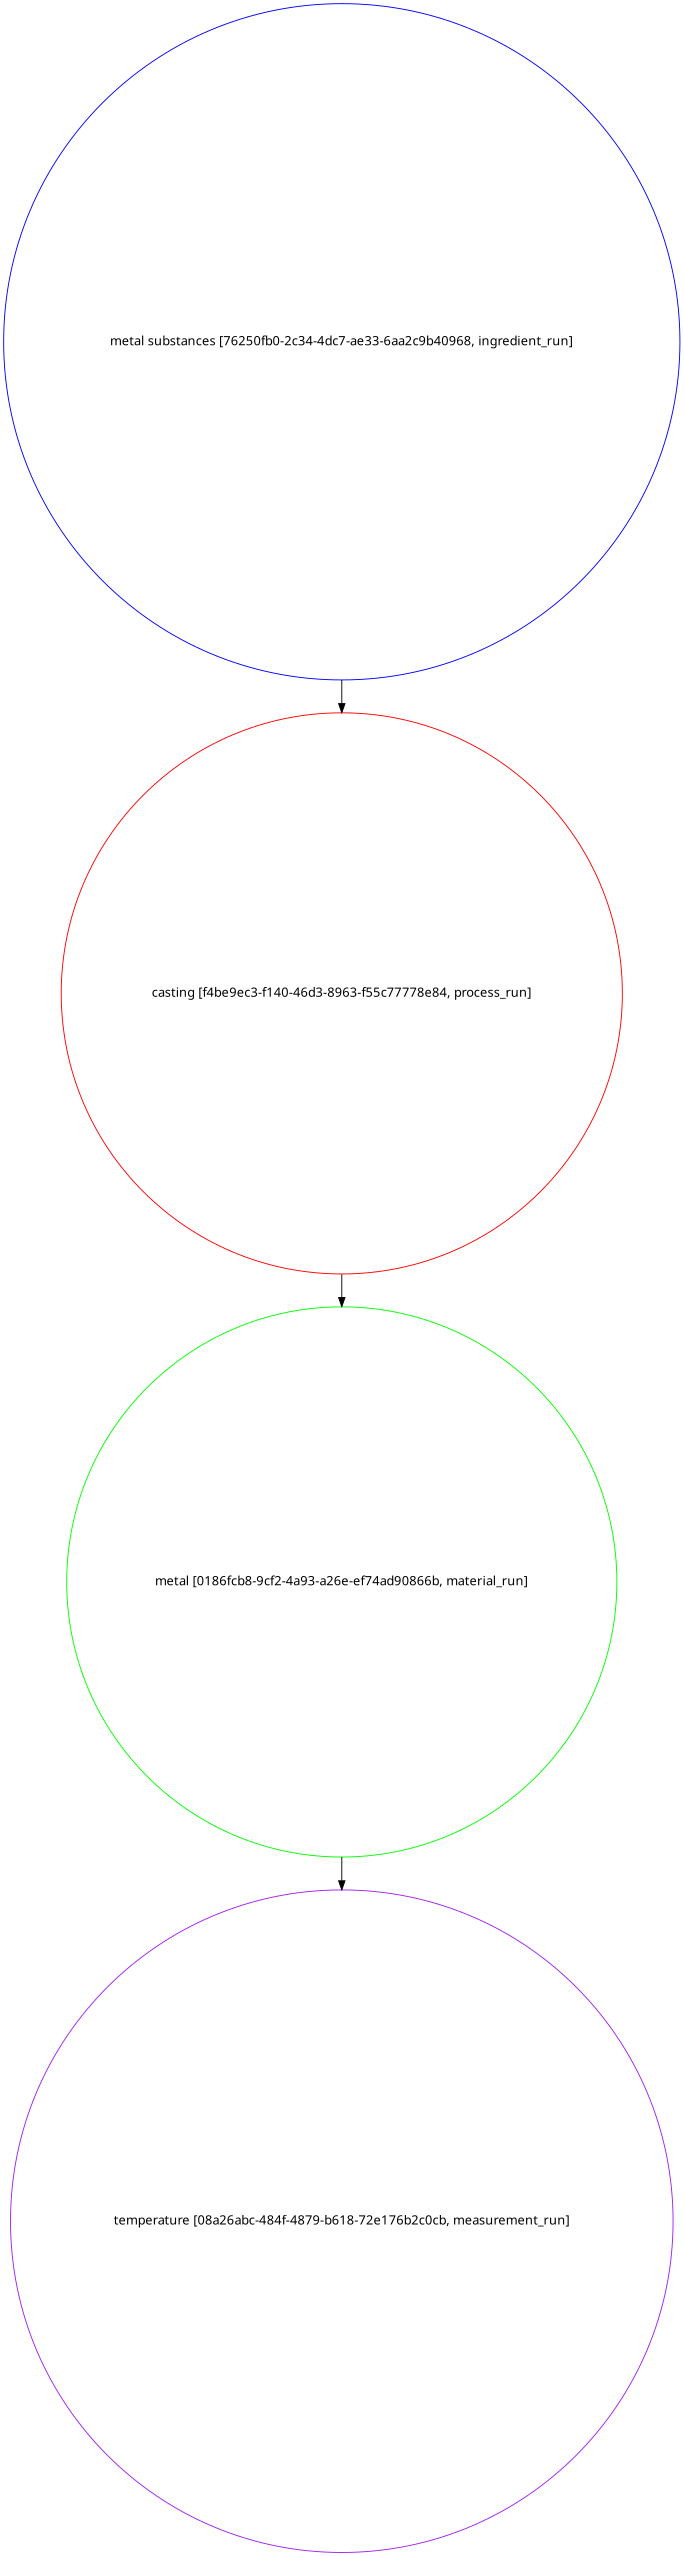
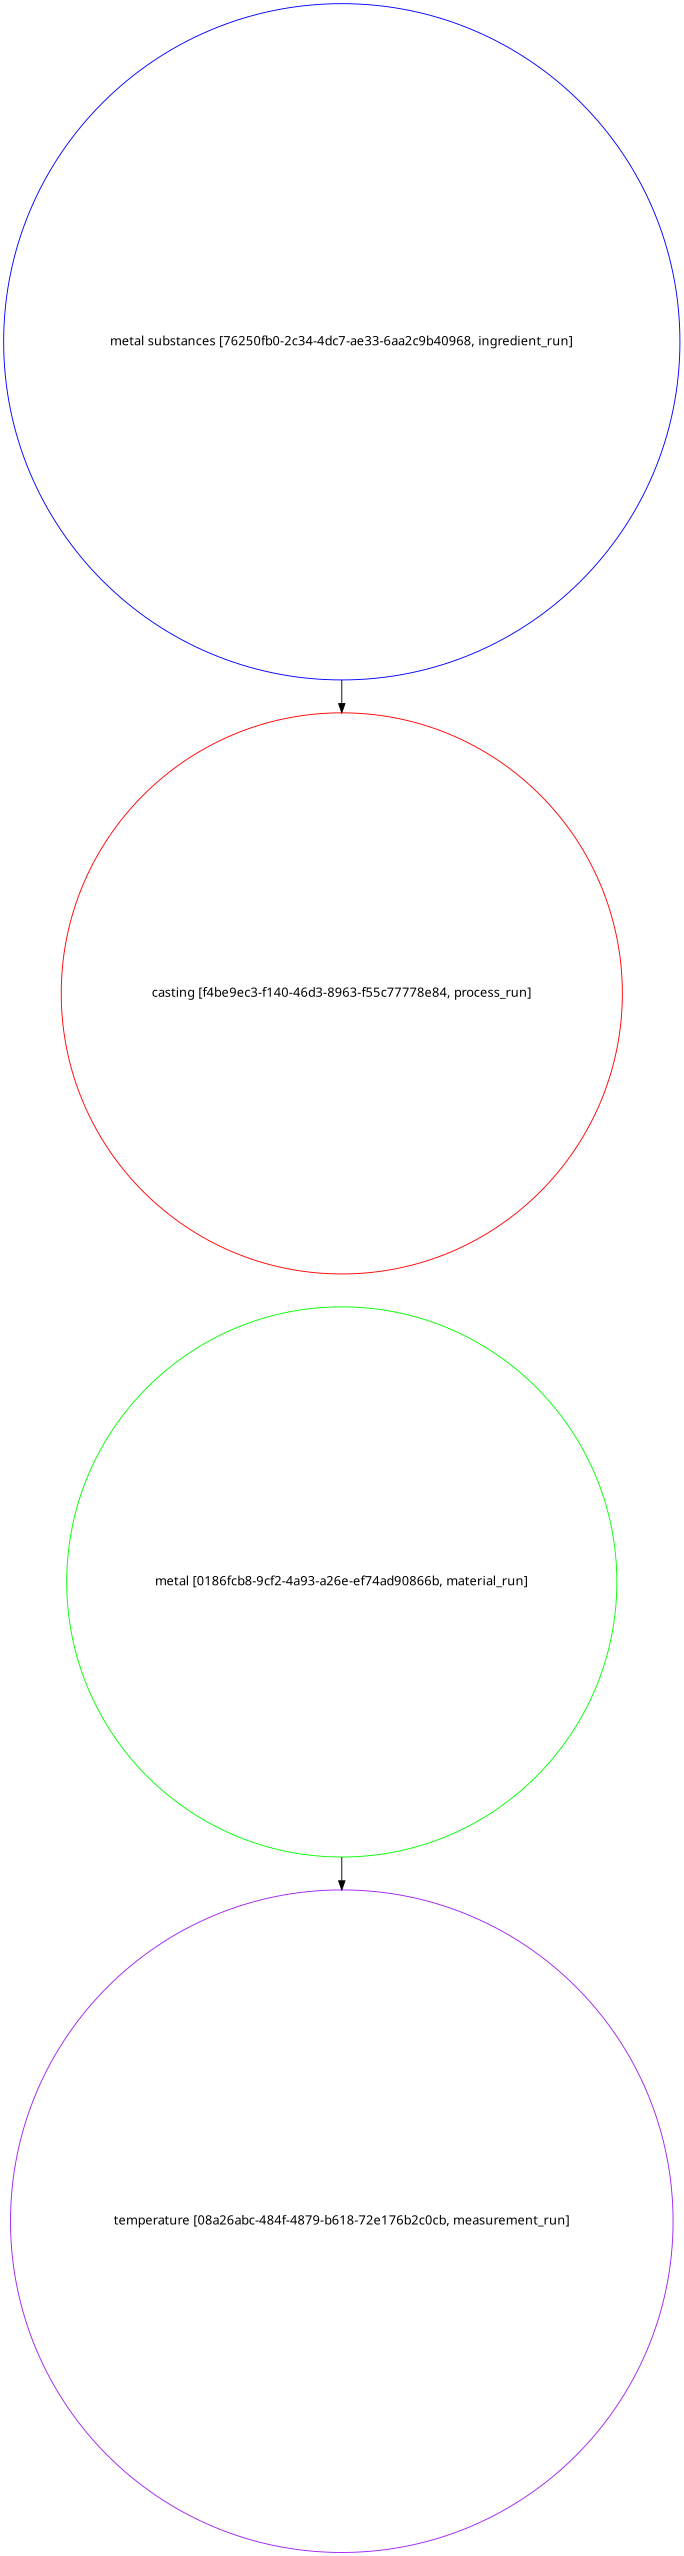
edge "casting [f4be9ec3-f140-46d3-8963-f55c77778e84, process_run]" -> "metal [0186fcb8-9cf2-4a93-a26e-ef74ad90866b, material_run]": removed
